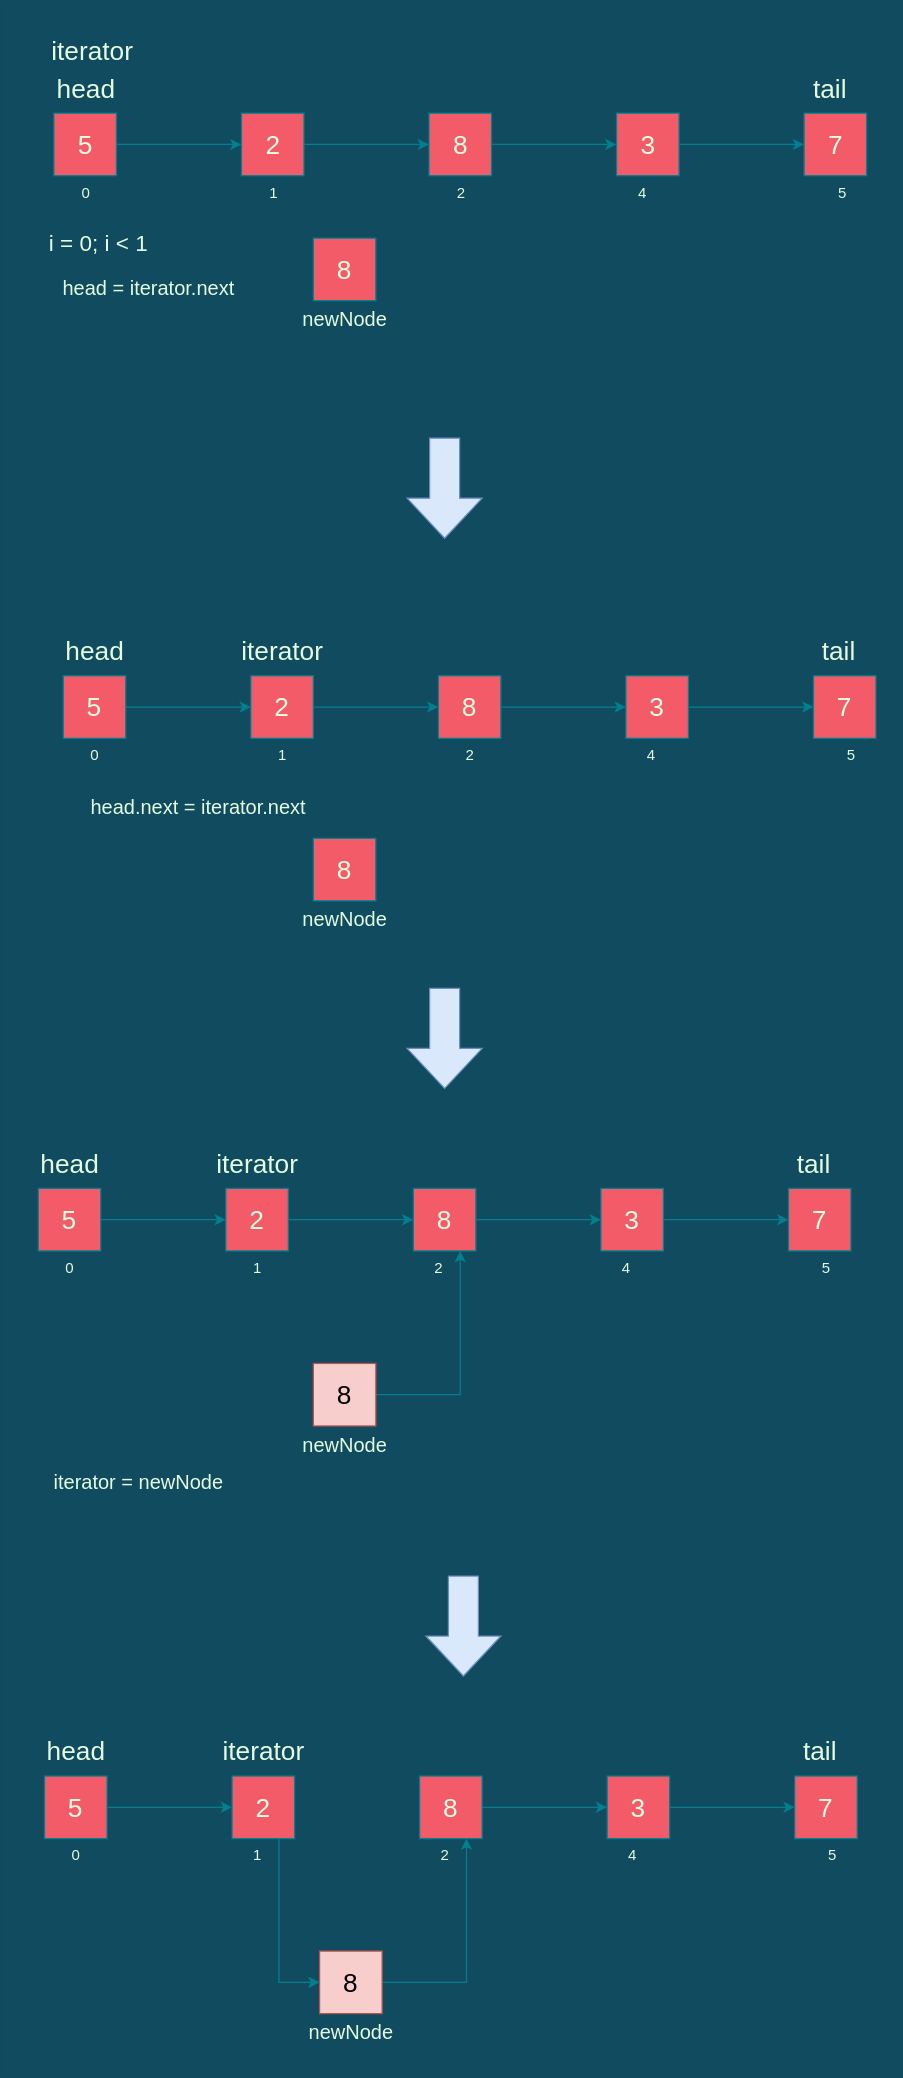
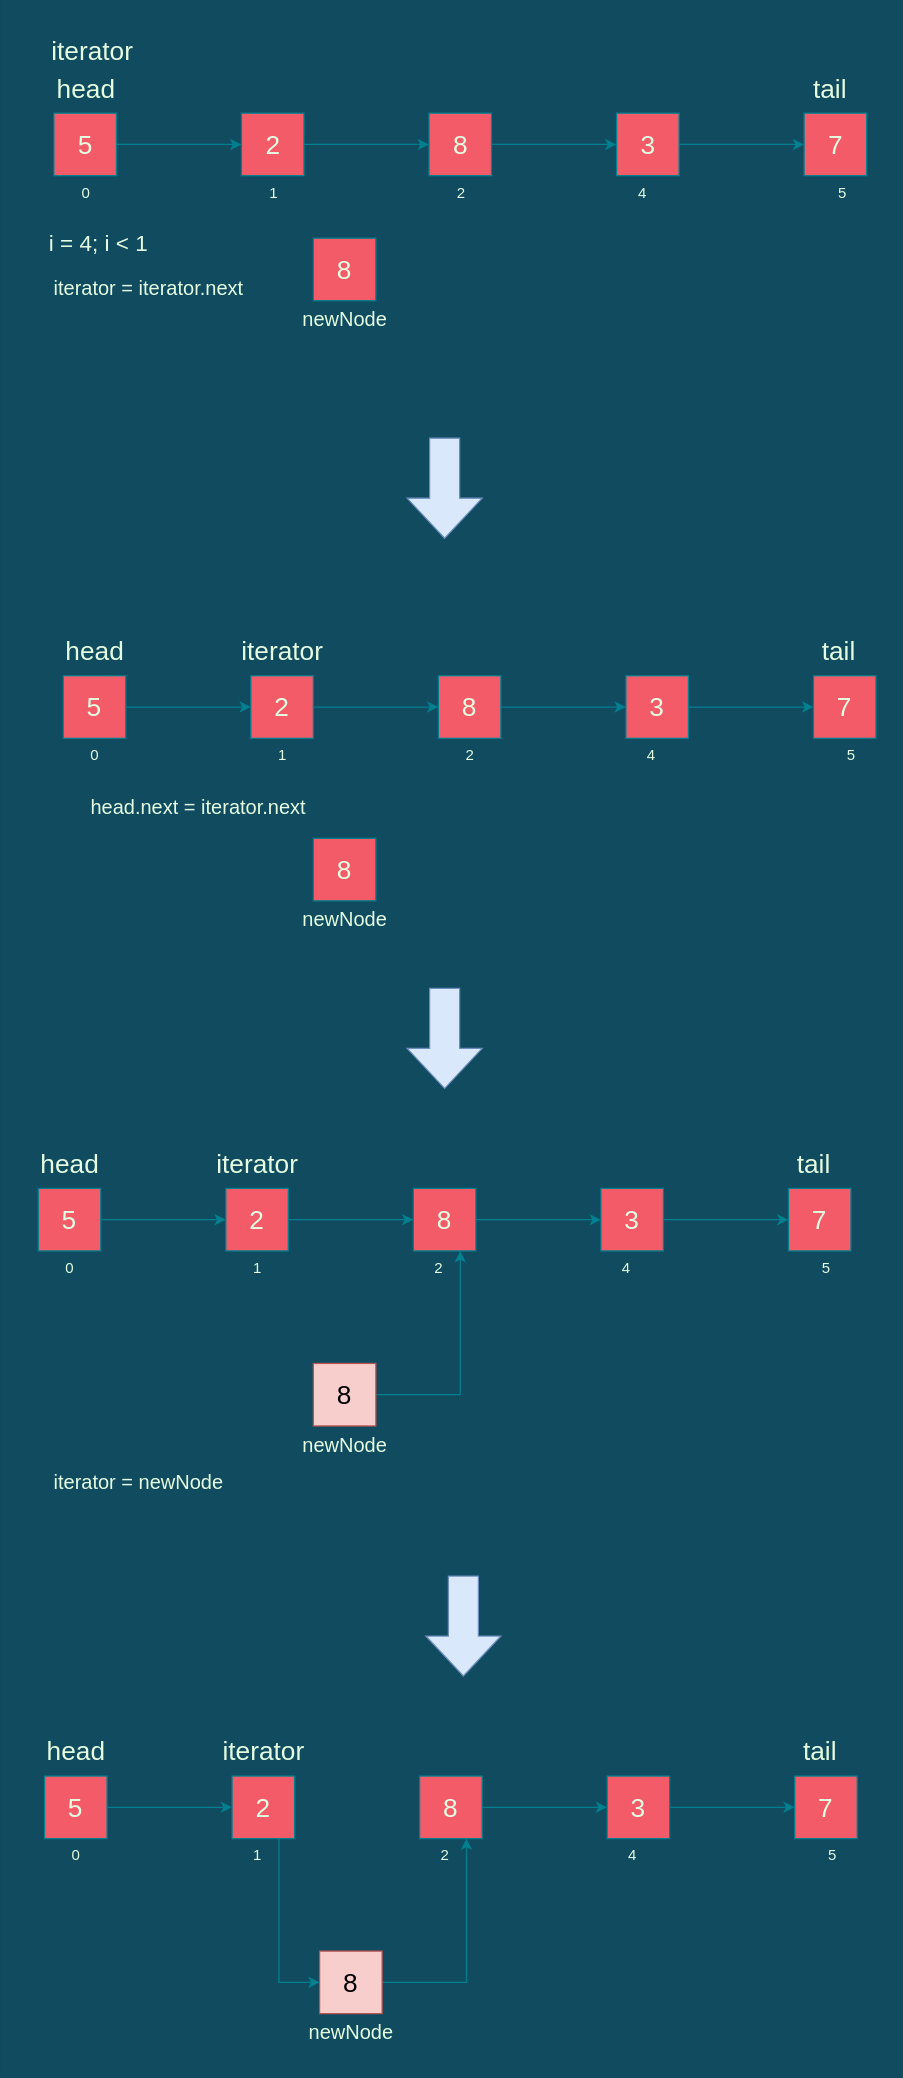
node "i = 0; i < 1": label "i = 0; i < 1" -> "i = 4; i < 1"
node "head = iterator.next": label "head = iterator.next" -> "iterator = iterator.next"
